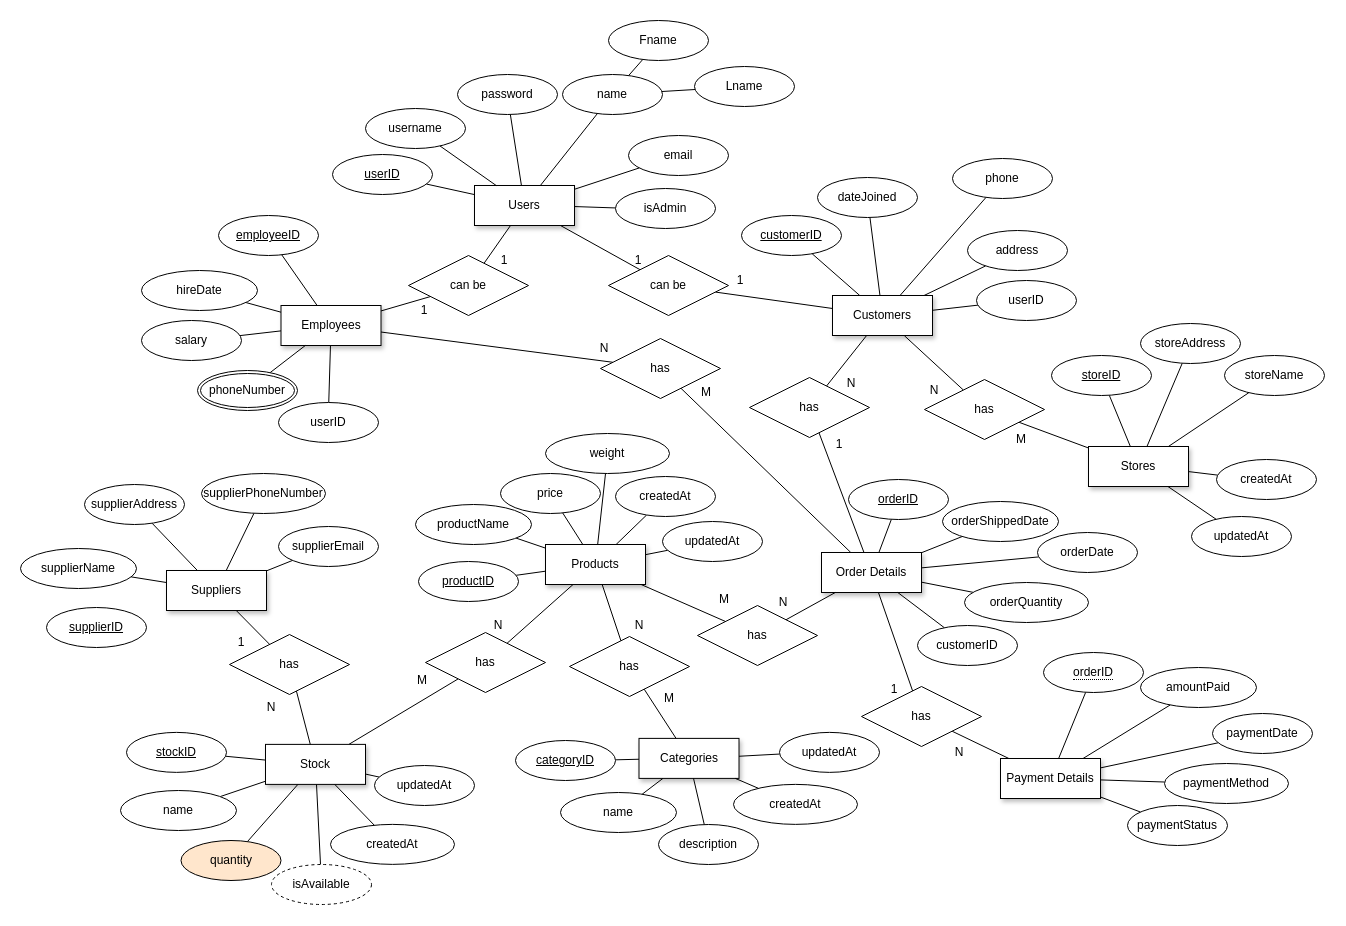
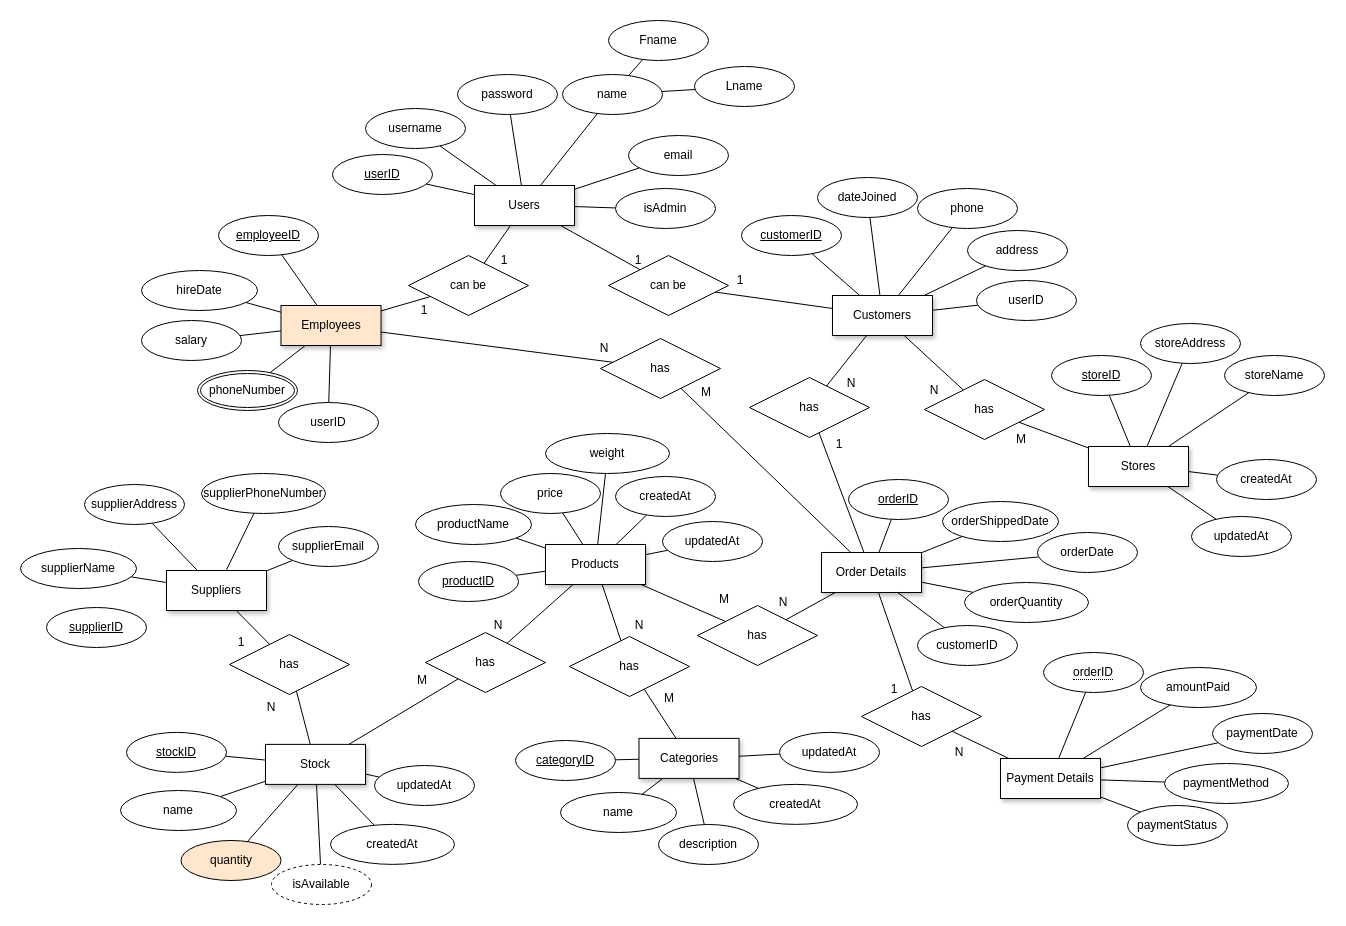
node "phone": moved (1003, 179) -> (968, 209)
node "Employees": fillcolor #ffffff -> #ffe6cc
